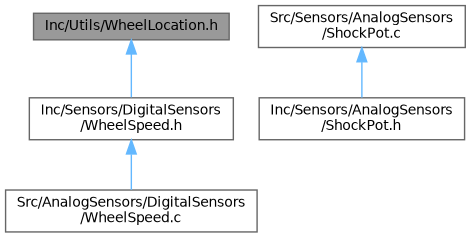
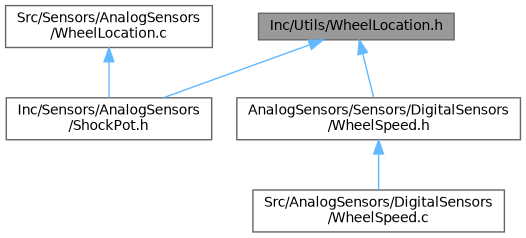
node "Src/Sensors/AnalogSensors /ShockPot.c": label "Src/Sensors/AnalogSensors /ShockPot.c" -> "Src/Sensors/AnalogSensors /WheelLocation.c"
edge "Inc/Sensors/AnalogSensors /ShockPot.h" -> "Inc/Utils/WheelLocation.h": added
node "Inc/Sensors/DigitalSensors /WheelSpeed.h": label "Inc/Sensors/DigitalSensors /WheelSpeed.h" -> "AnalogSensors/Sensors/DigitalSensors /WheelSpeed.h"
